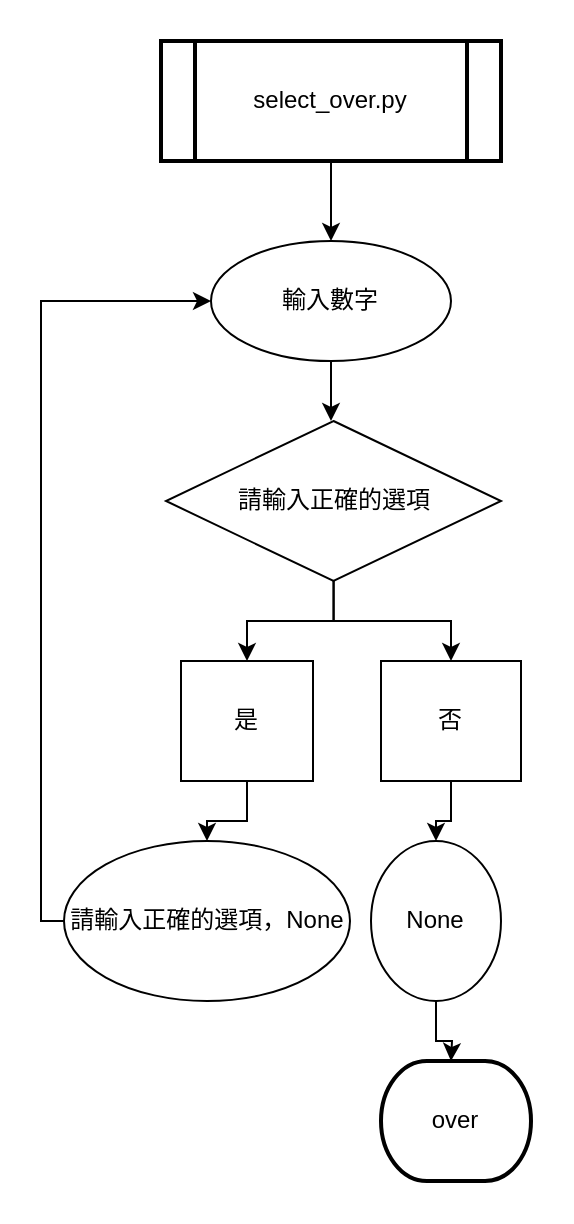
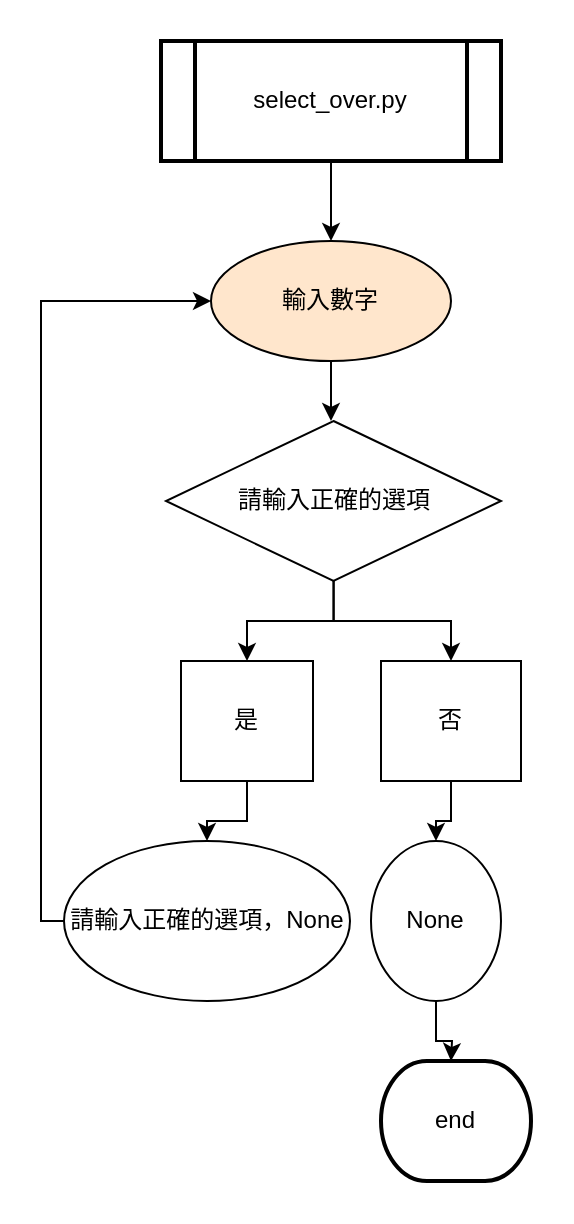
node "輸入數字": fillcolor #ffffff -> #ffe6cc
node "over": label "over" -> "end"
